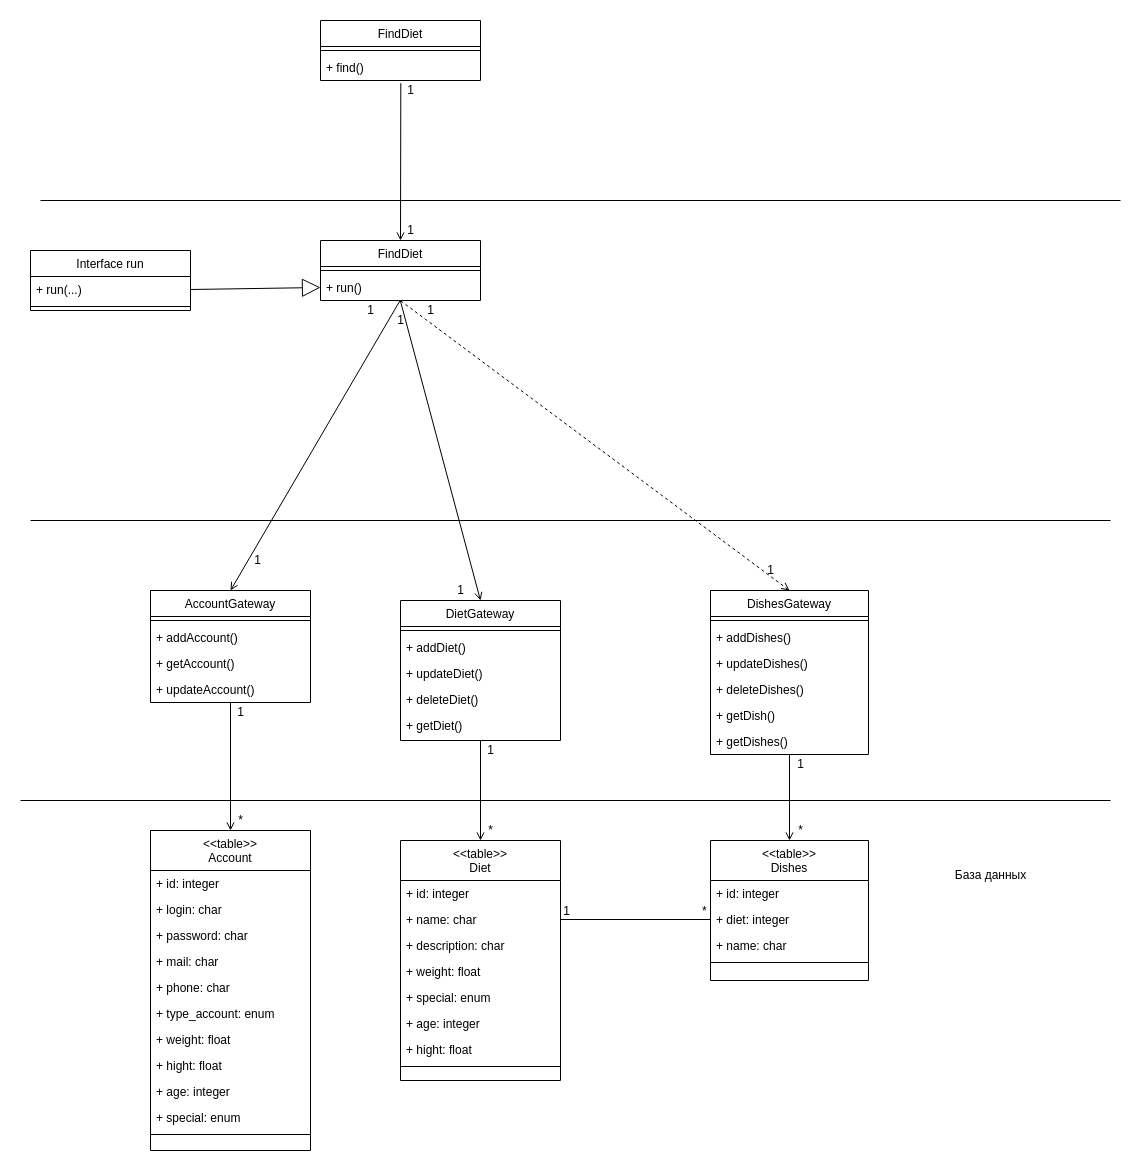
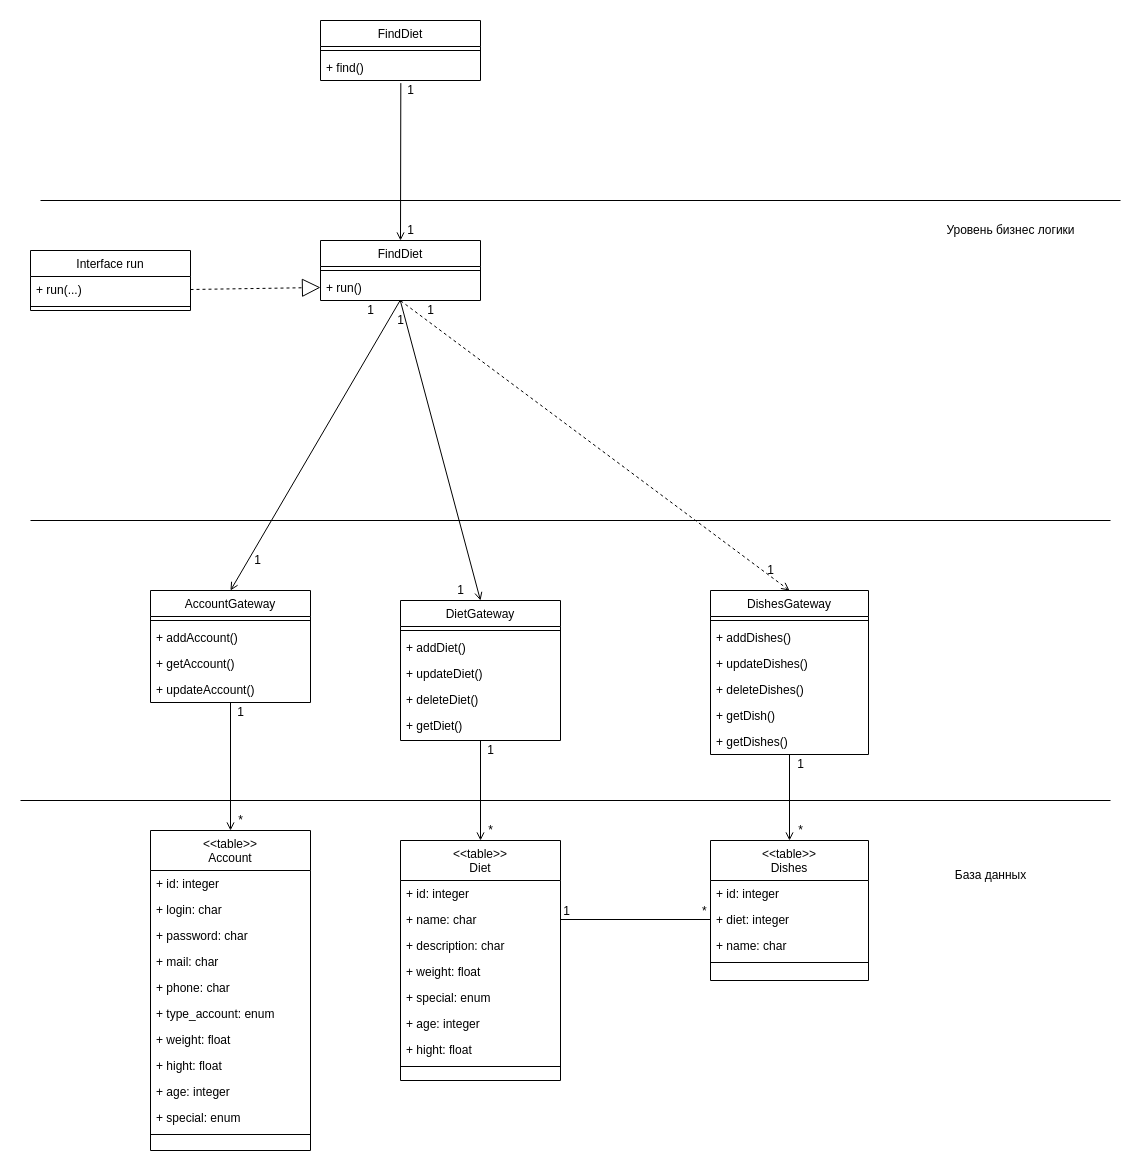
node "Уровень бизнес логики": added
edge "+ run(...)" -> "+ run()": style solid -> dashed
